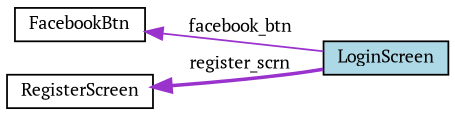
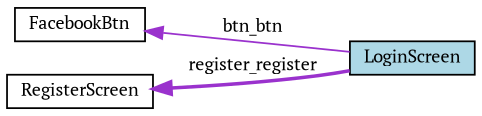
edge "LoginScreen" -> "FacebookBtn": label " facebook_btn" -> " btn_btn"
edge "LoginScreen" -> "RegisterScreen": label " register_scrn" -> " register_register"
